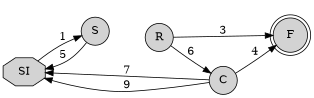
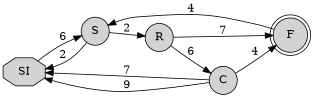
edge "F" -> "S": added, label "4"
edge "R" -> "F": label "3" -> "7"
edge "S" -> "R": added, label "2"
edge "SI" -> "S": label "1" -> "6"
edge "S" -> "SI": label "5" -> "2"
